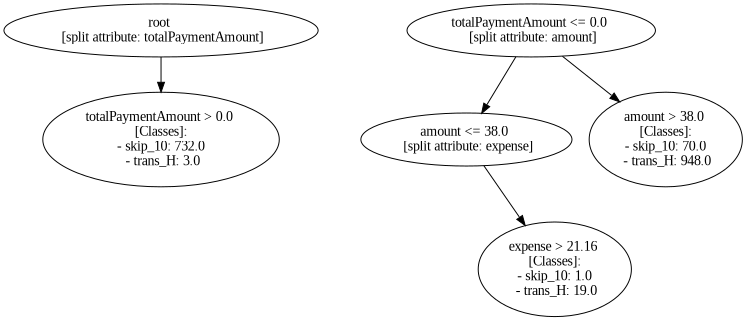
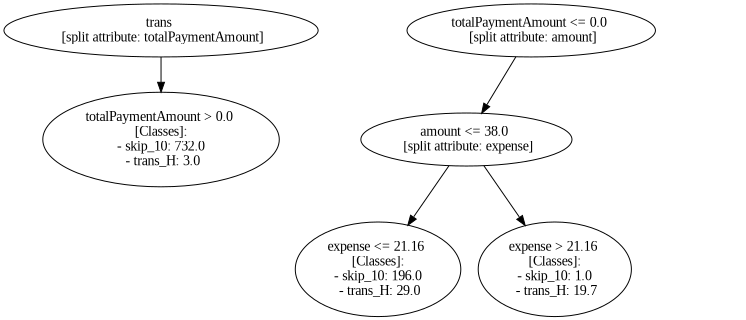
node "root [split attribute: totalPaymentAmount]": label "root [split attribute: totalPaymentAmount]" -> "trans [split attribute: totalPaymentAmount]"
node "amount > 38.0 [Classes]: - skip_10: 70.0 - trans_H: 948.0": removed
node "expense <= 21.16 [Classes]: - skip_10: 196.0 - trans_H: 29.0": added
node "expense > 21.16 [Classes]: - skip_10: 1.0 - trans_H: 19.0": label "expense > 21.16 [Classes]: - skip_10: 1.0 - trans_H: 19.0" -> "expense > 21.16 [Classes]: - skip_10: 1.0 - trans_H: 19.7"
